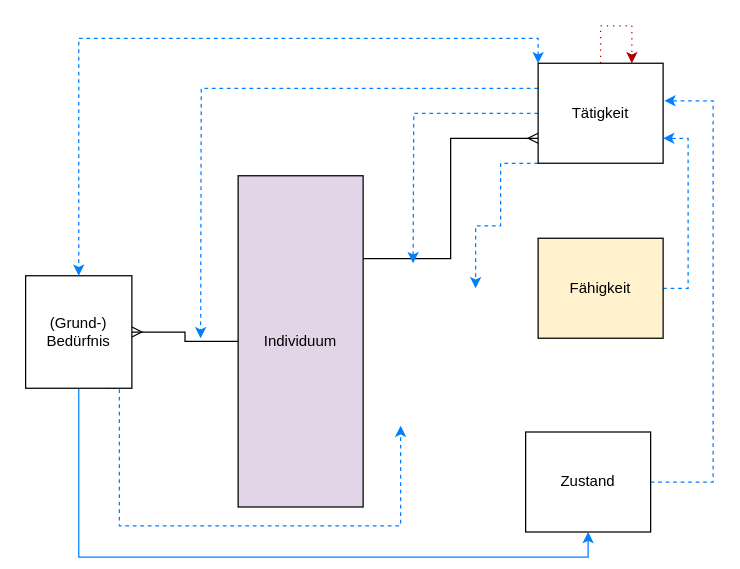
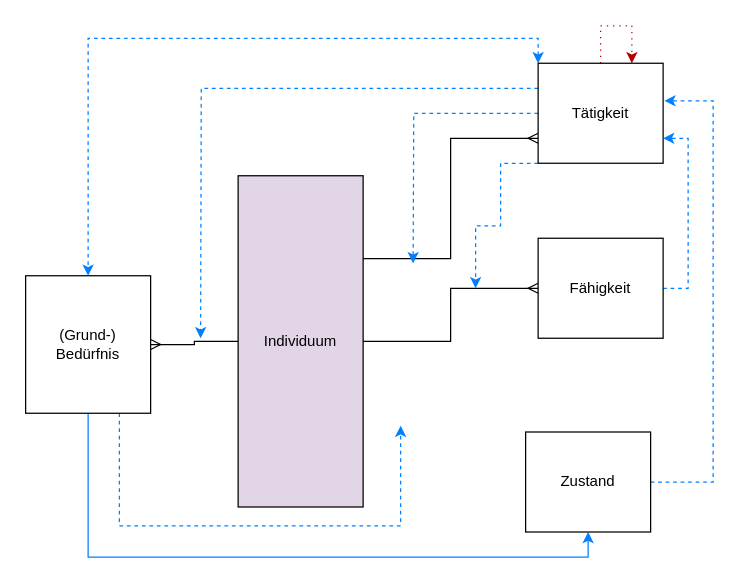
node "Fähigkeit": fillcolor #fff2cc -> #ffffff
edge "Individuum" -> "Fähigkeit": added
node "(Grund-) Bedürfnis": size 106x113 -> 125x138
